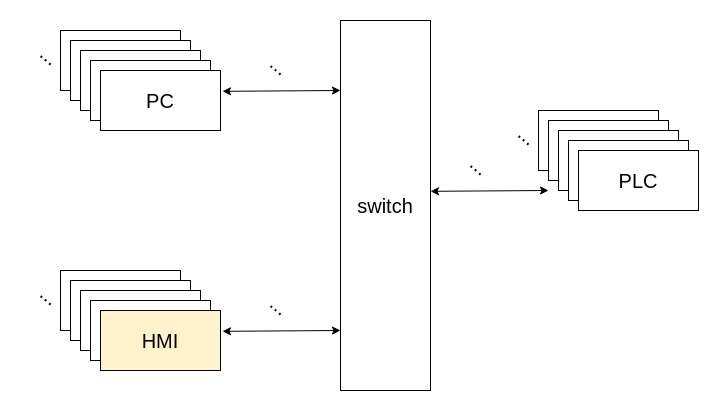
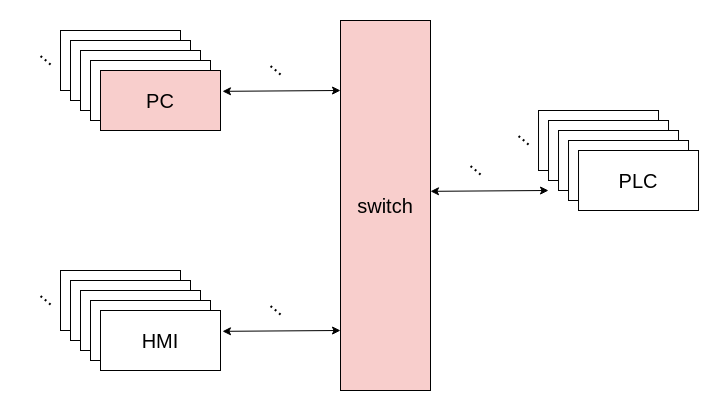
node "PC": fillcolor #ffffff -> #f8cecc
node "switch": fillcolor #ffffff -> #f8cecc
node "HMI": fillcolor #fff2cc -> #ffffff
